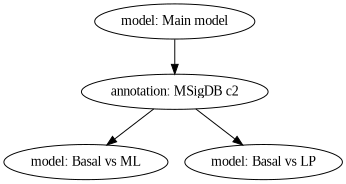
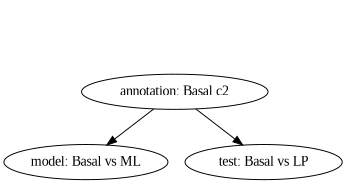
node "model: Main model": removed
node "annotation: MSigDB c2": label "annotation: MSigDB c2" -> "annotation: Basal c2"
node "model: Basal vs LP": label "model: Basal vs LP" -> "test: Basal vs LP"
